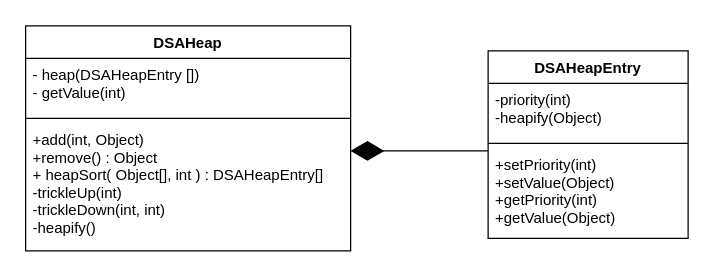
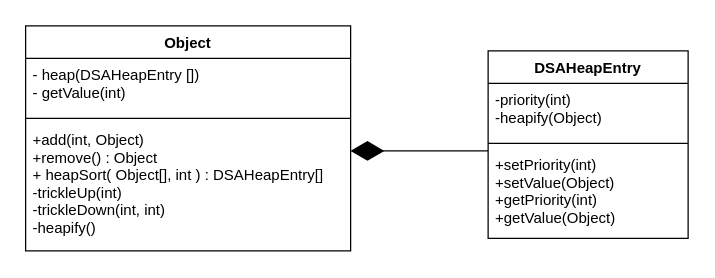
node "DSAHeap": label "DSAHeap" -> "Object"
